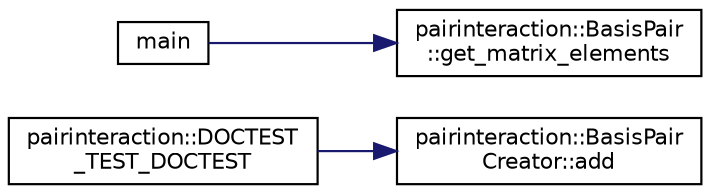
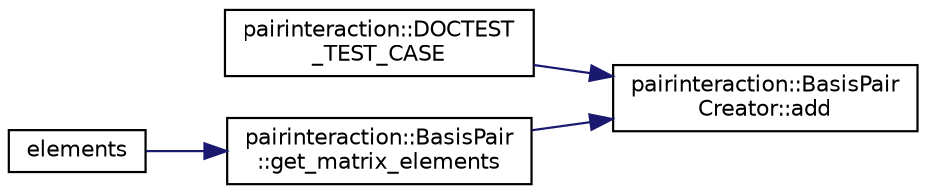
node "main": label "main" -> "elements"
edge "pairinteraction::BasisPair ::get_matrix_elements" -> "pairinteraction::BasisPair Creator::add": added
node "pairinteraction::DOCTEST _TEST_DOCTEST": label "pairinteraction::DOCTEST _TEST_DOCTEST" -> "pairinteraction::DOCTEST _TEST_CASE"
